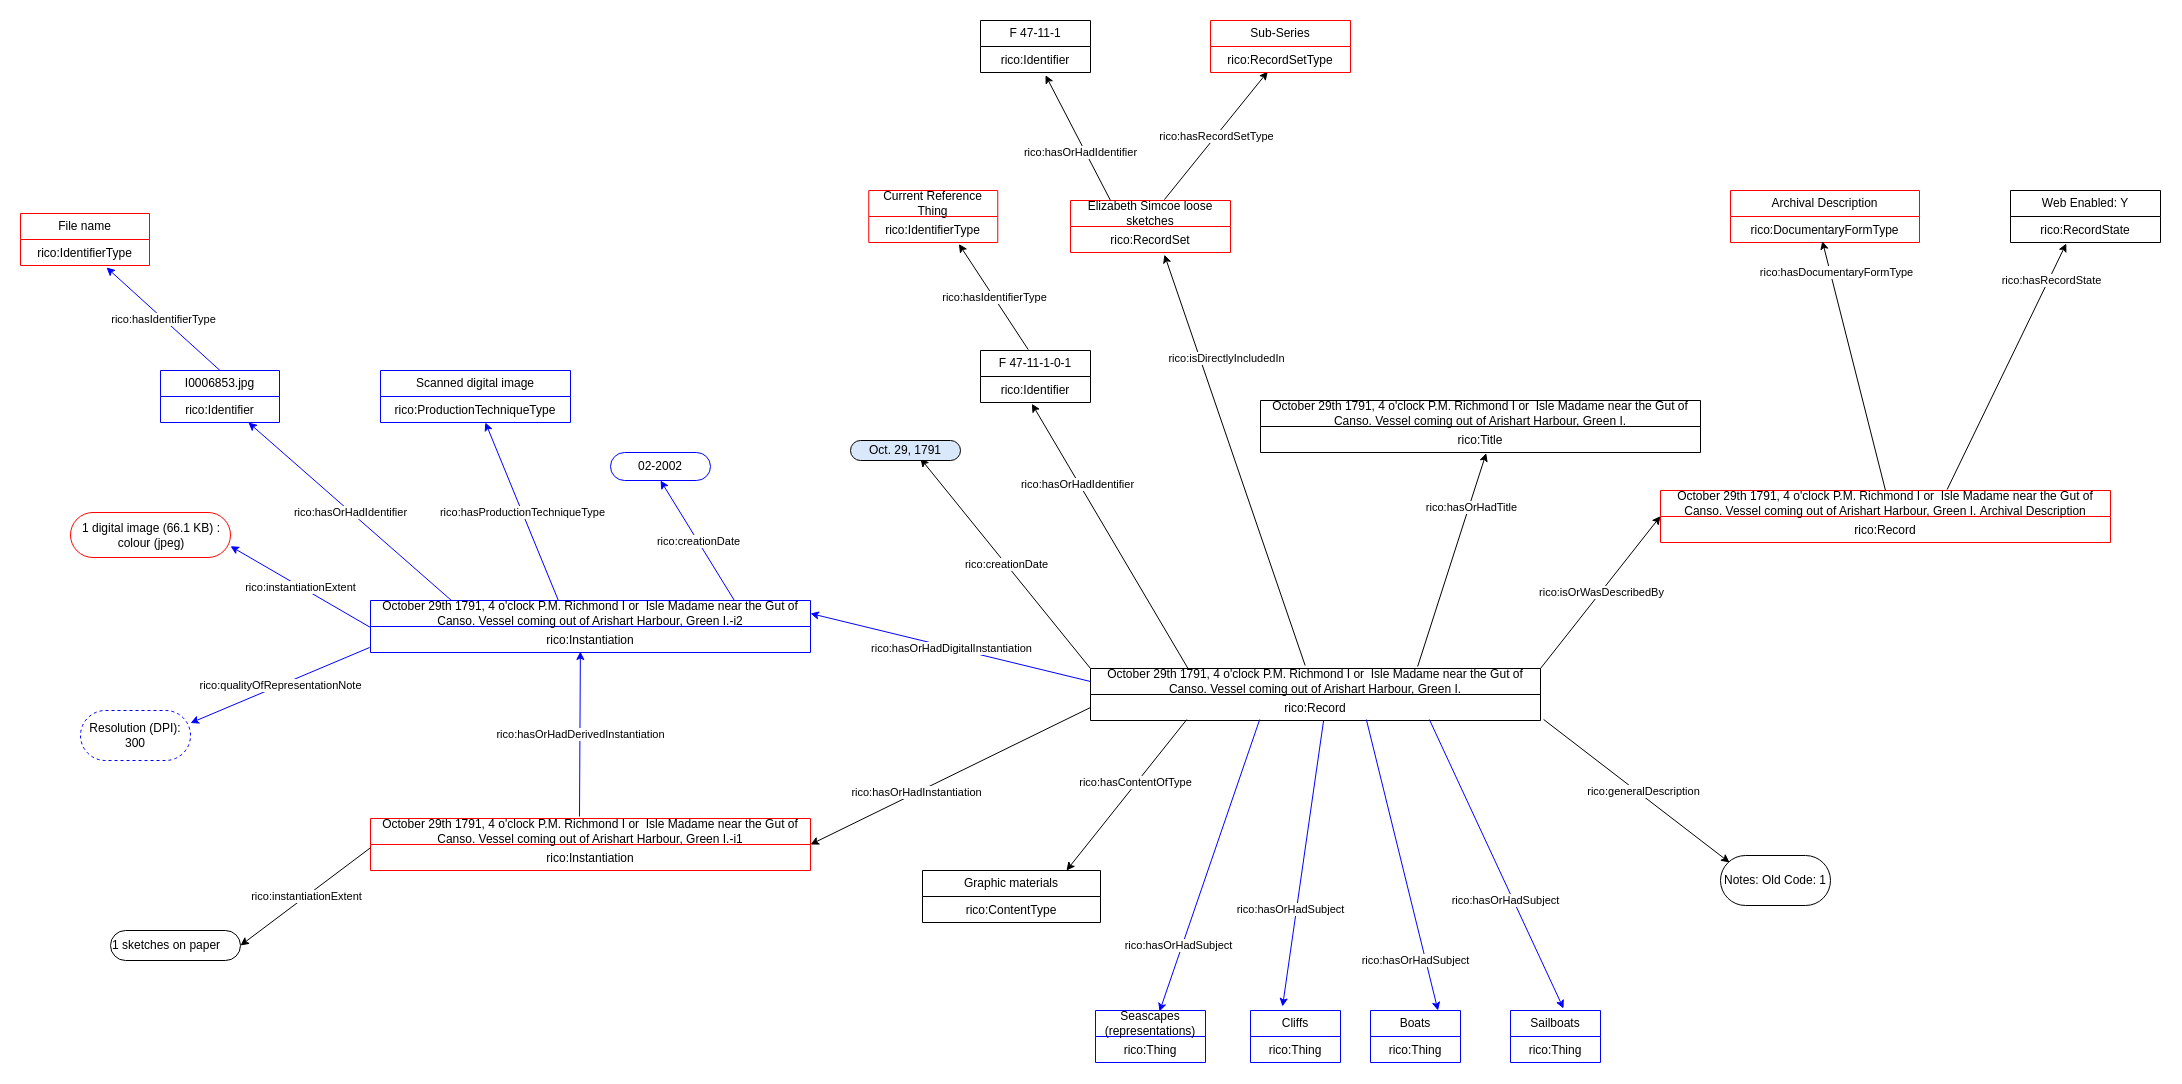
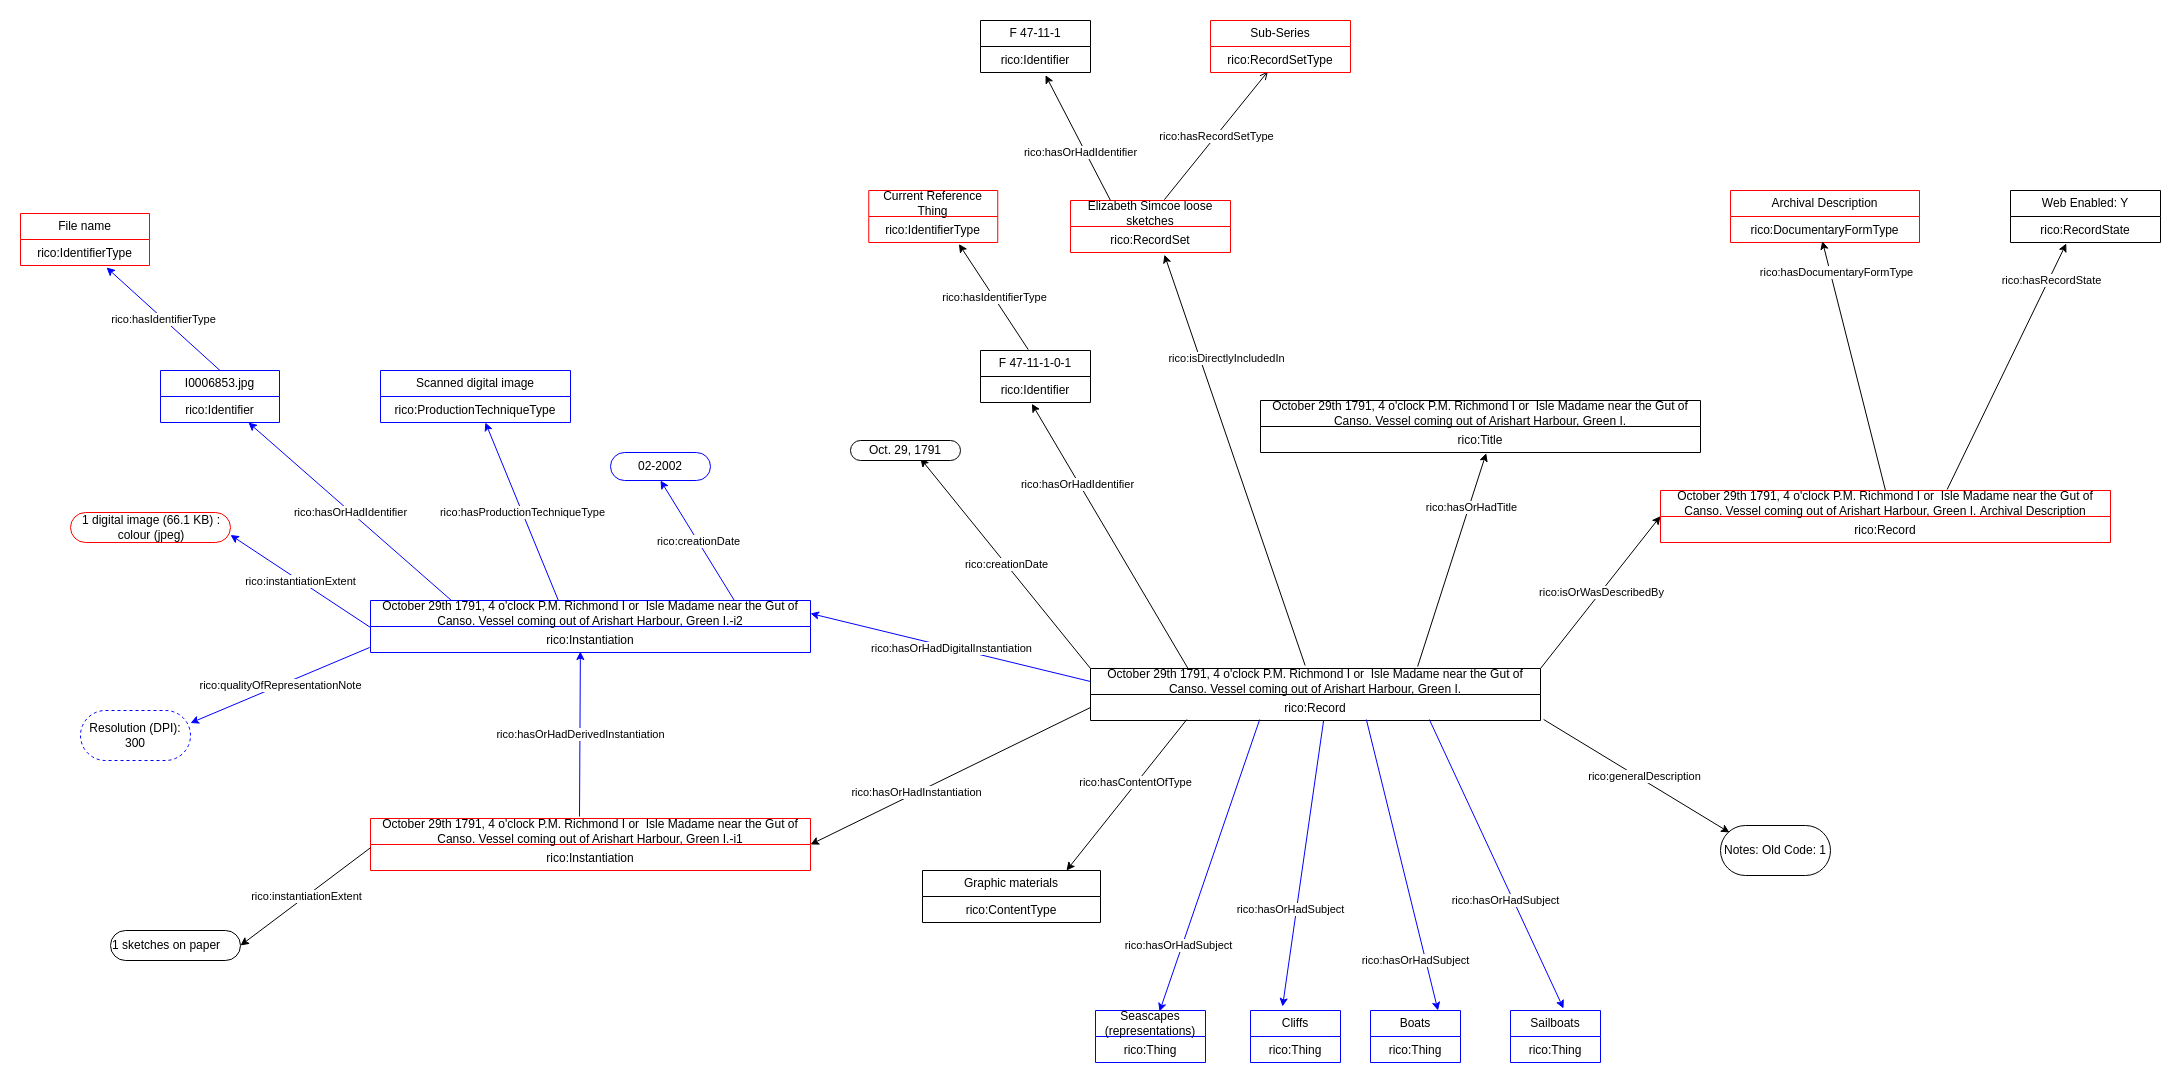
edge "Elizabeth Simcoe loose sketches" -> "rico:RecordSetType": arrowhead classic -> open
node "Oct. 29, 1791": fillcolor #dae8fc -> #ffffff
node "1 digital image (66.1 KB) : colour (jpeg)": size 160x45 -> 160x30
node "Notes: Old Code: 1": moved (1776, 881) -> (1776, 851)
